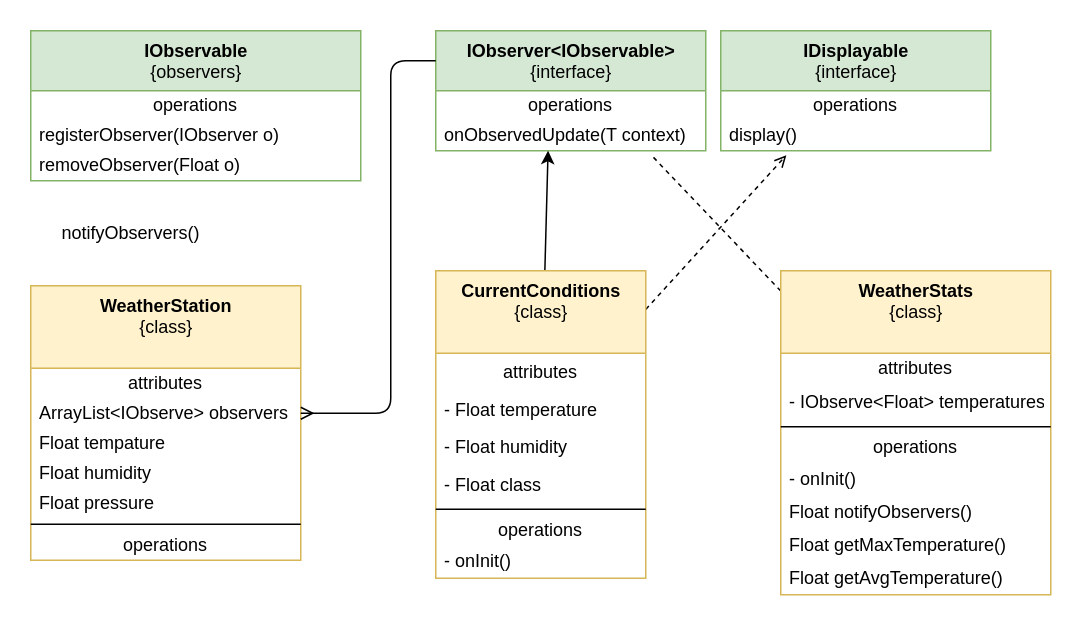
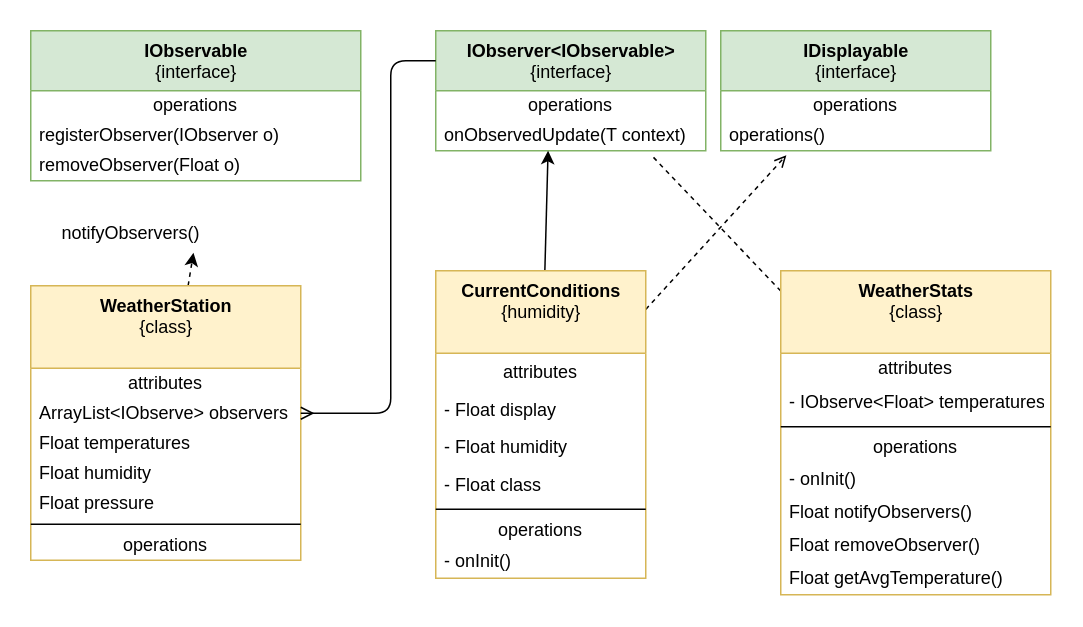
node "IObservable {observers}": label "IObservable {observers}" -> "IObservable {interface}"
node "display()": label "display()" -> "operations()"
edge "WeatherStation {class}" -> "notifyObservers()": added
node "CurrentConditions {class}": label "CurrentConditions {class}" -> "CurrentConditions {humidity}"
node "- Float temperature": label "- Float temperature" -> "- Float display"
node "Float tempature": label "Float tempature" -> "Float temperatures"
node "Float getMaxTemperature()": label "Float getMaxTemperature()" -> "Float removeObserver()"
